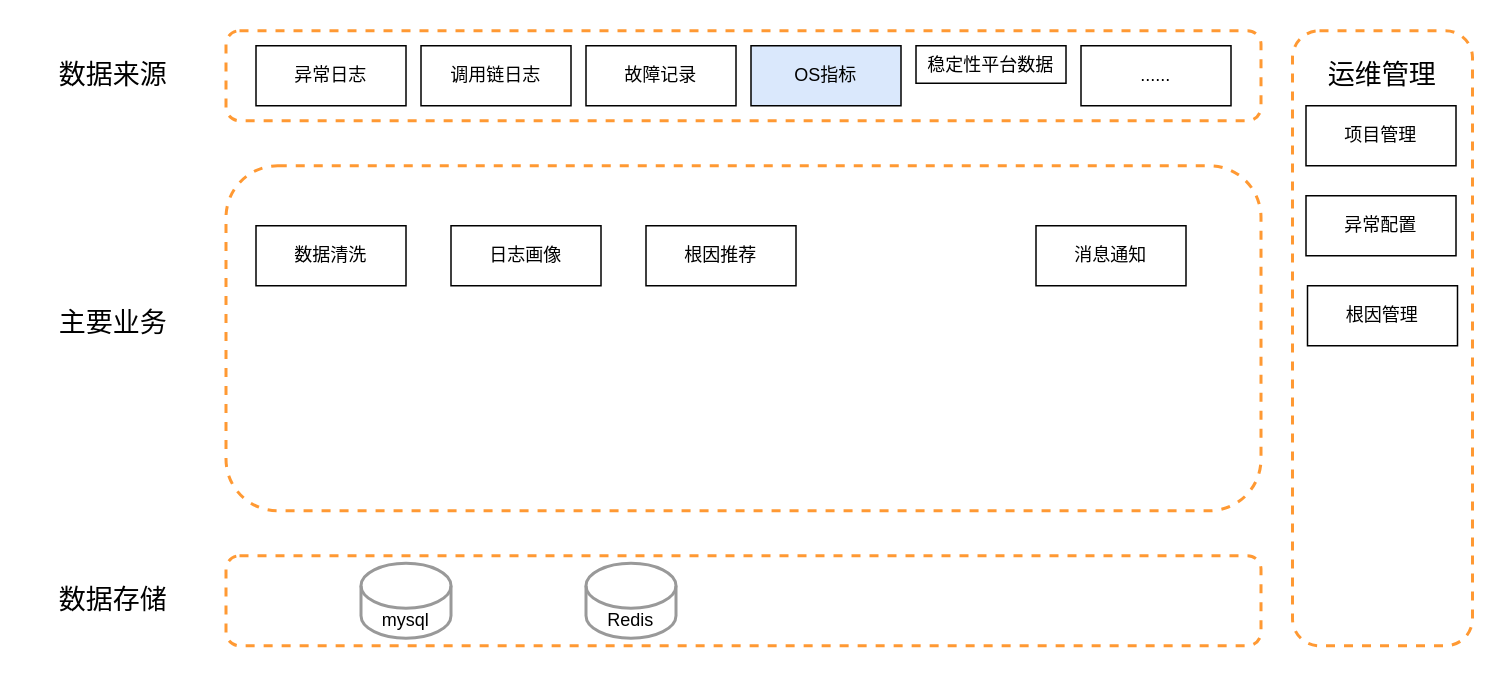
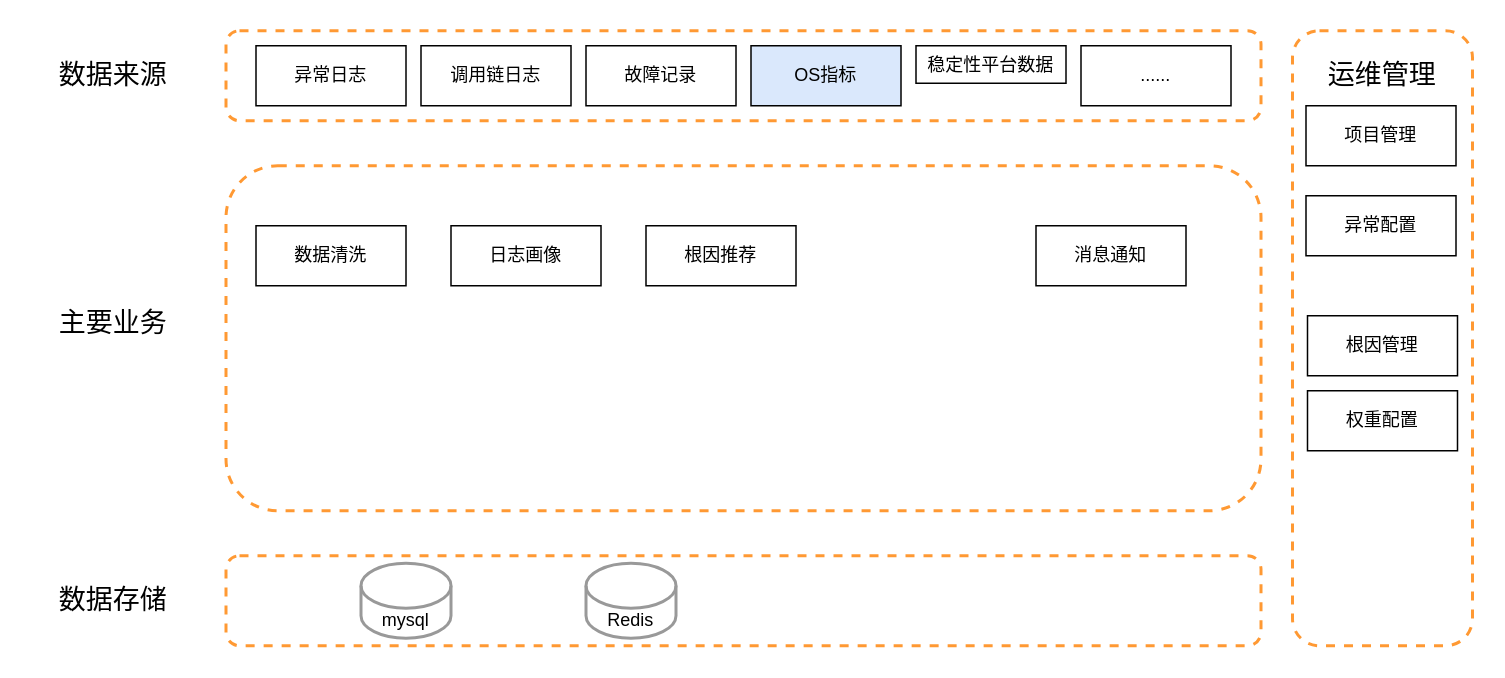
node "根因管理": moved (1382, 316) -> (1382, 346)
node "权重配置": added
